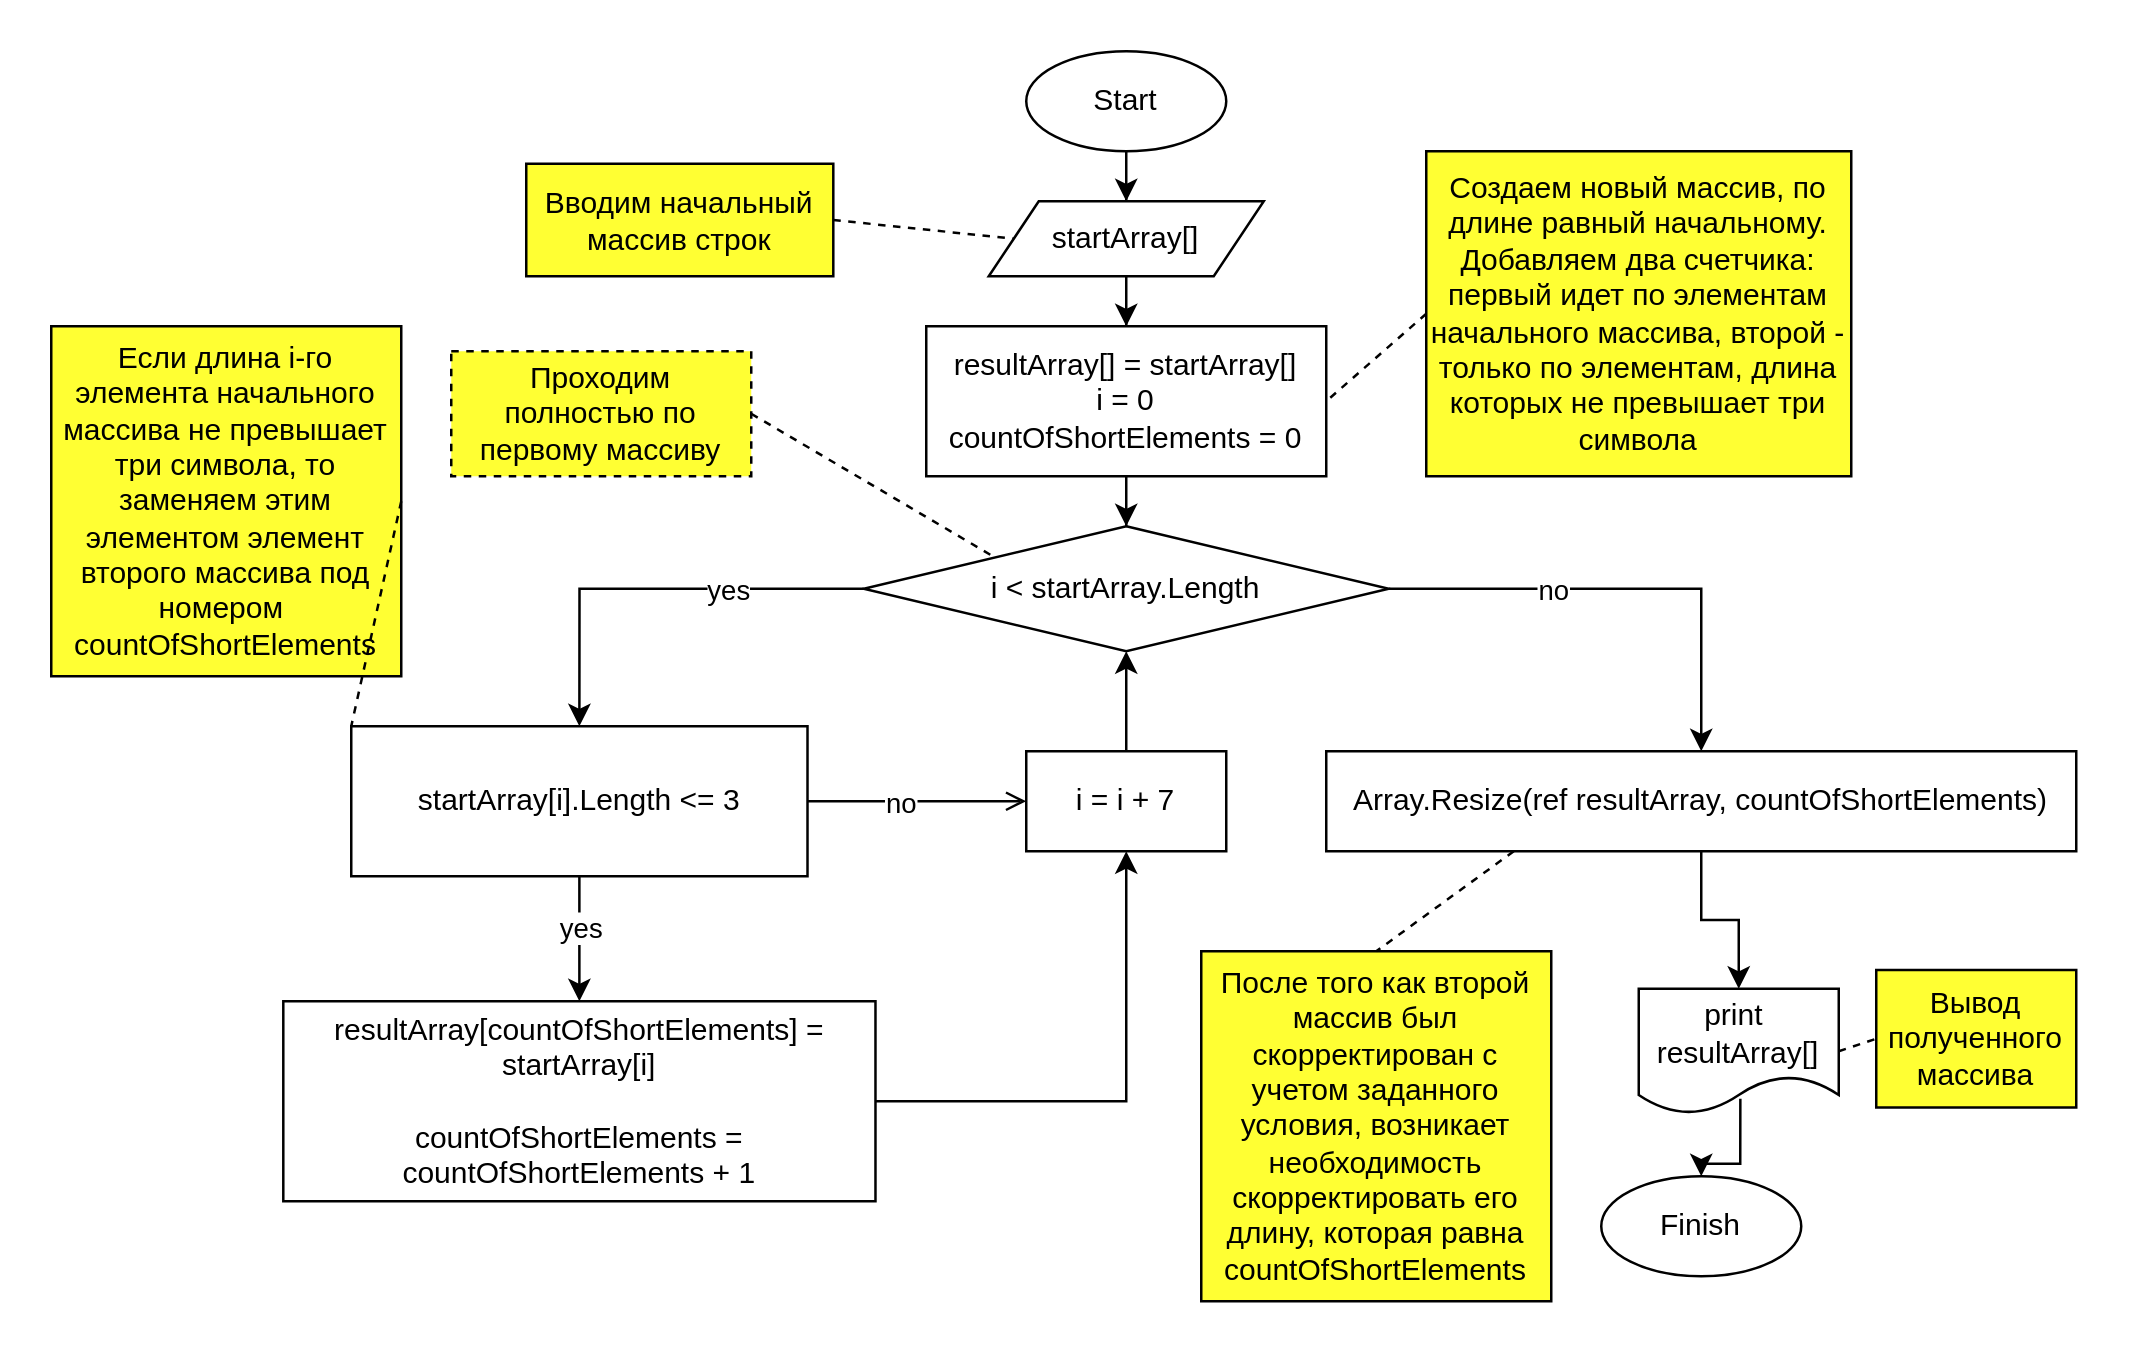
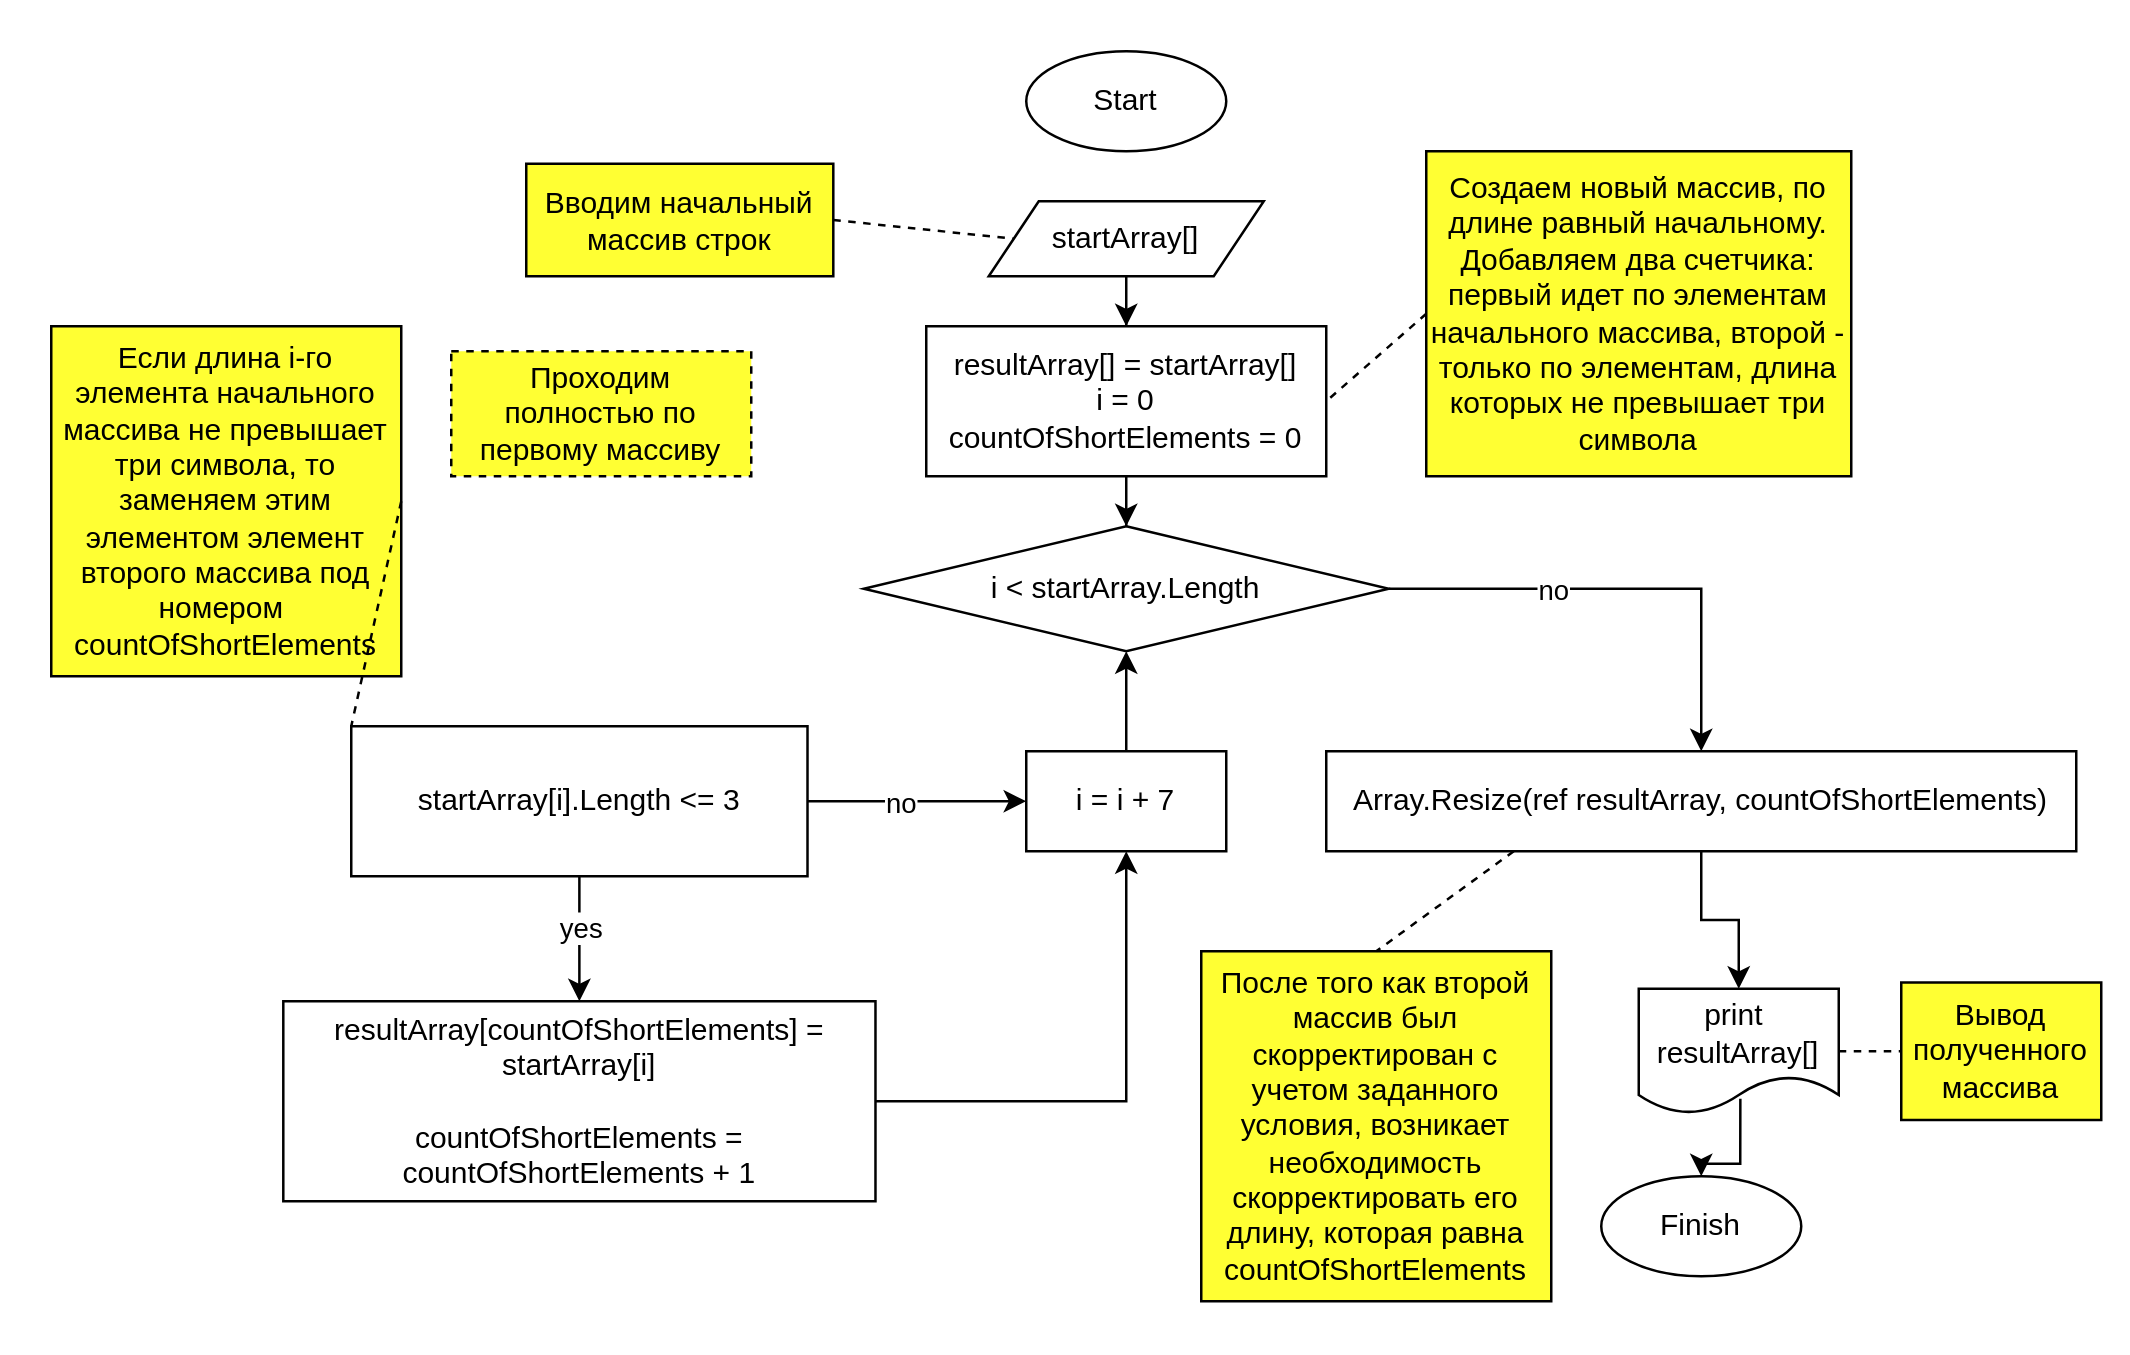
edge "Start" -> "startArray[]": removed
edge "Проходим полностью по первому массиву" -- "i < startArray.Length": removed
edge "i < startArray.Length" -> "startArray[i].Length <= 3": removed, label "yes"
edge "startArray[i].Length <= 3" -> "i = i + 7": arrowhead open -> classic
node "Вывод полученного массива": moved (1976, 1039) -> (2001, 1051)
